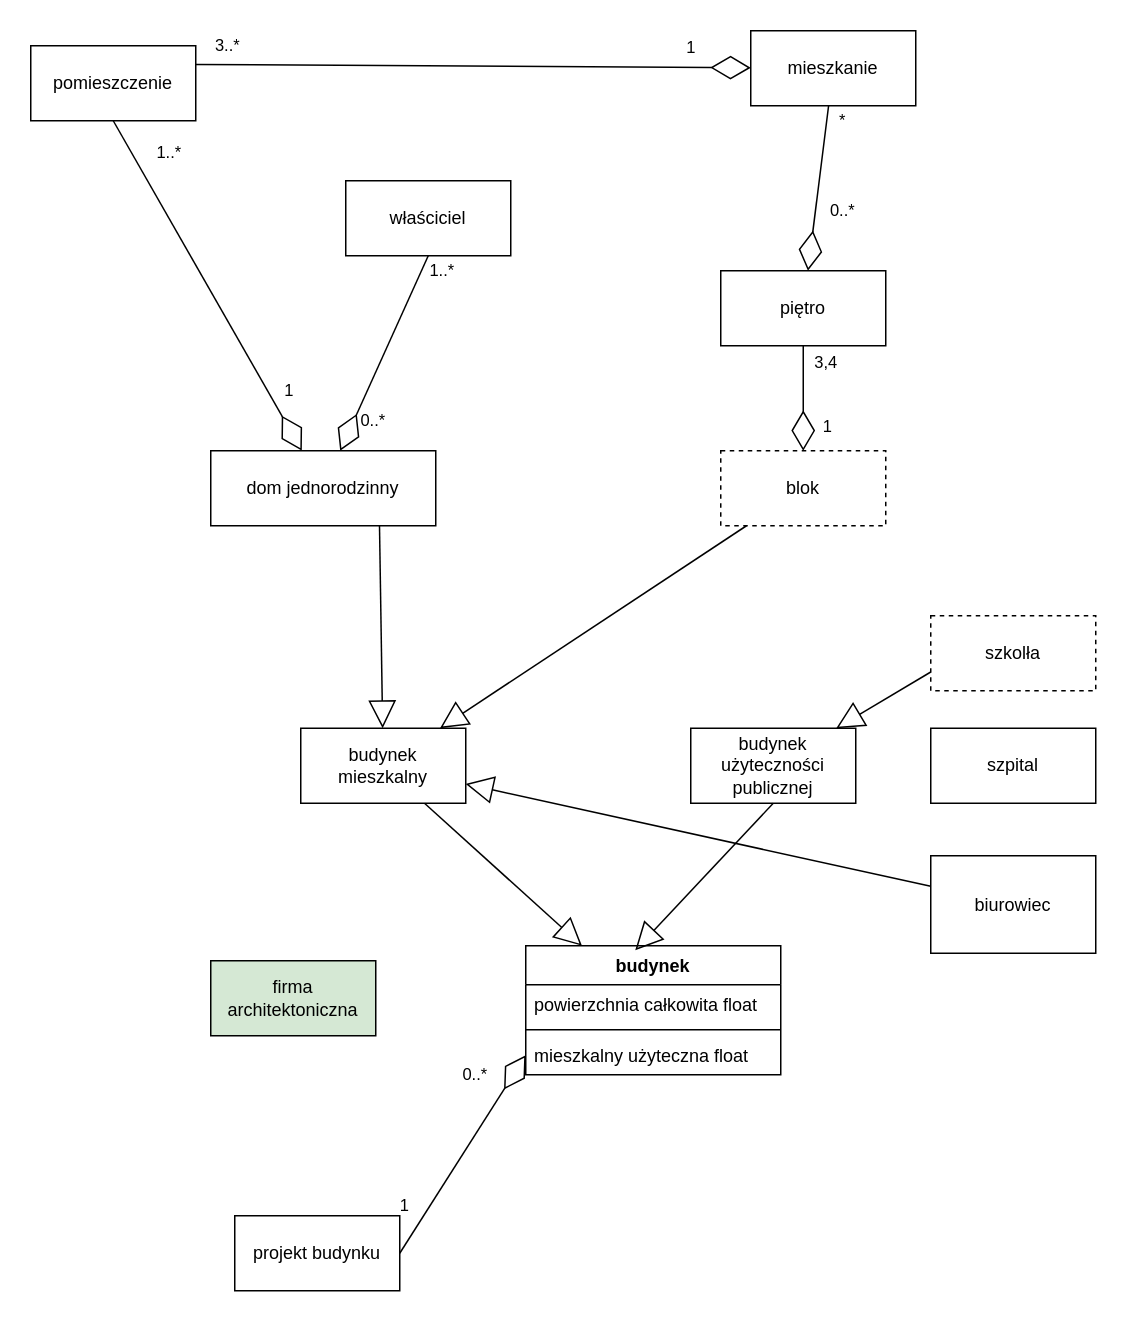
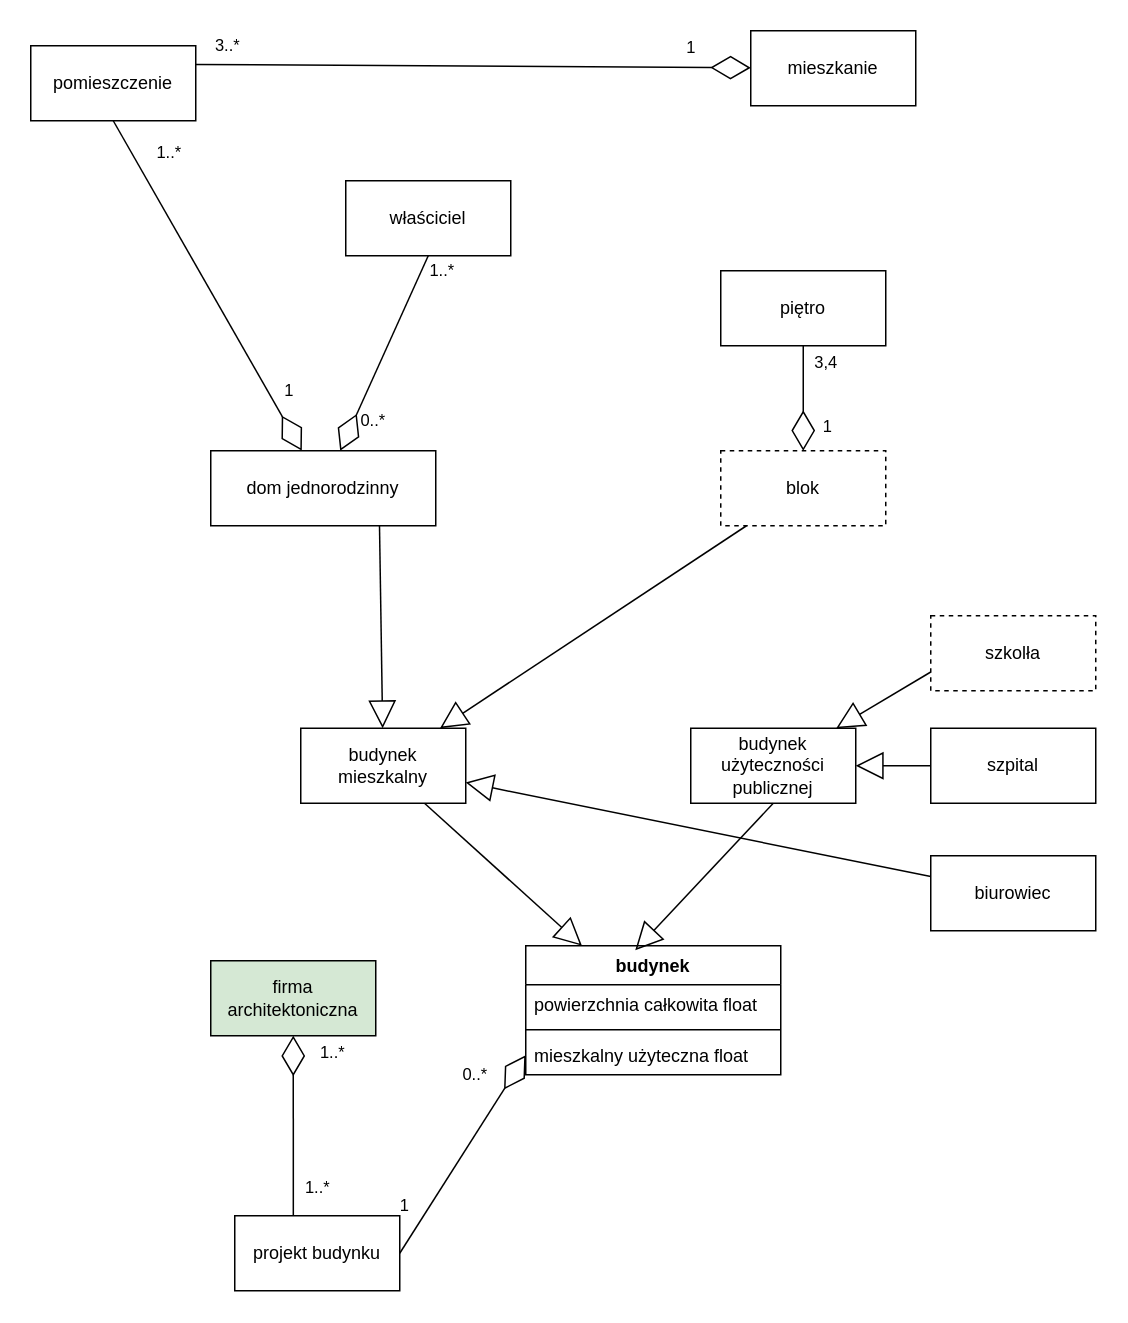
edge "mieszkanie" -> "piętro": removed, labels "0..*", "*"
edge "szpital" -> "budynek użyteczności publicznej": added
node "biurowiec": size 165x98 -> 165x75
edge "projekt budynku" -> "firma architektoniczna": added, labels "1..*", "1..*"
